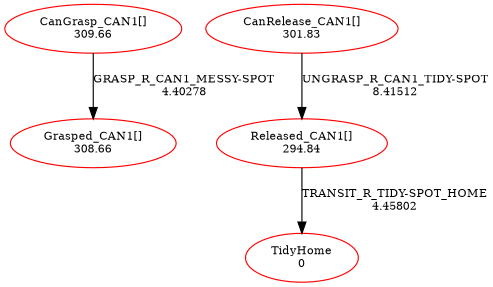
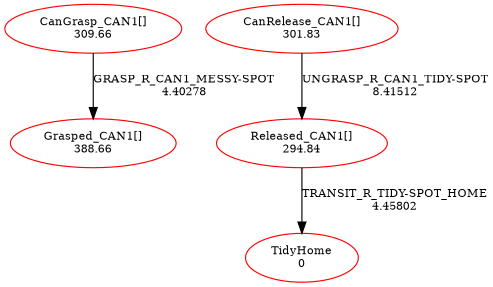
node "Grasped_CAN1[] 308.66": label "Grasped_CAN1[] 308.66" -> "Grasped_CAN1[] 388.66"
